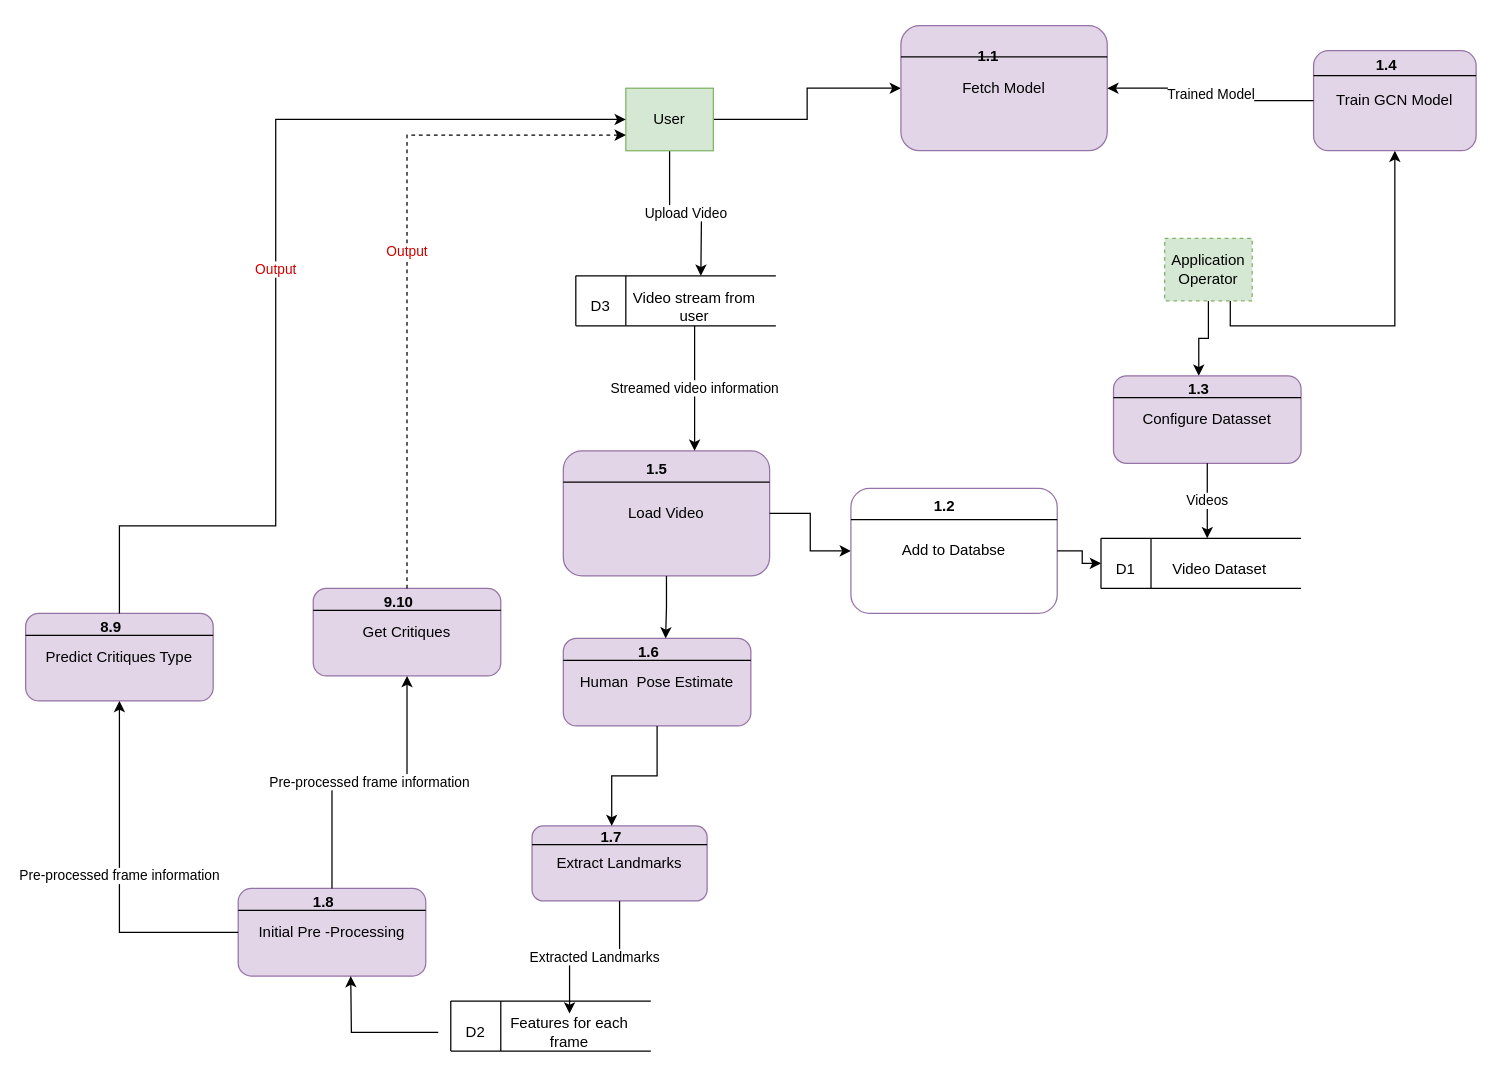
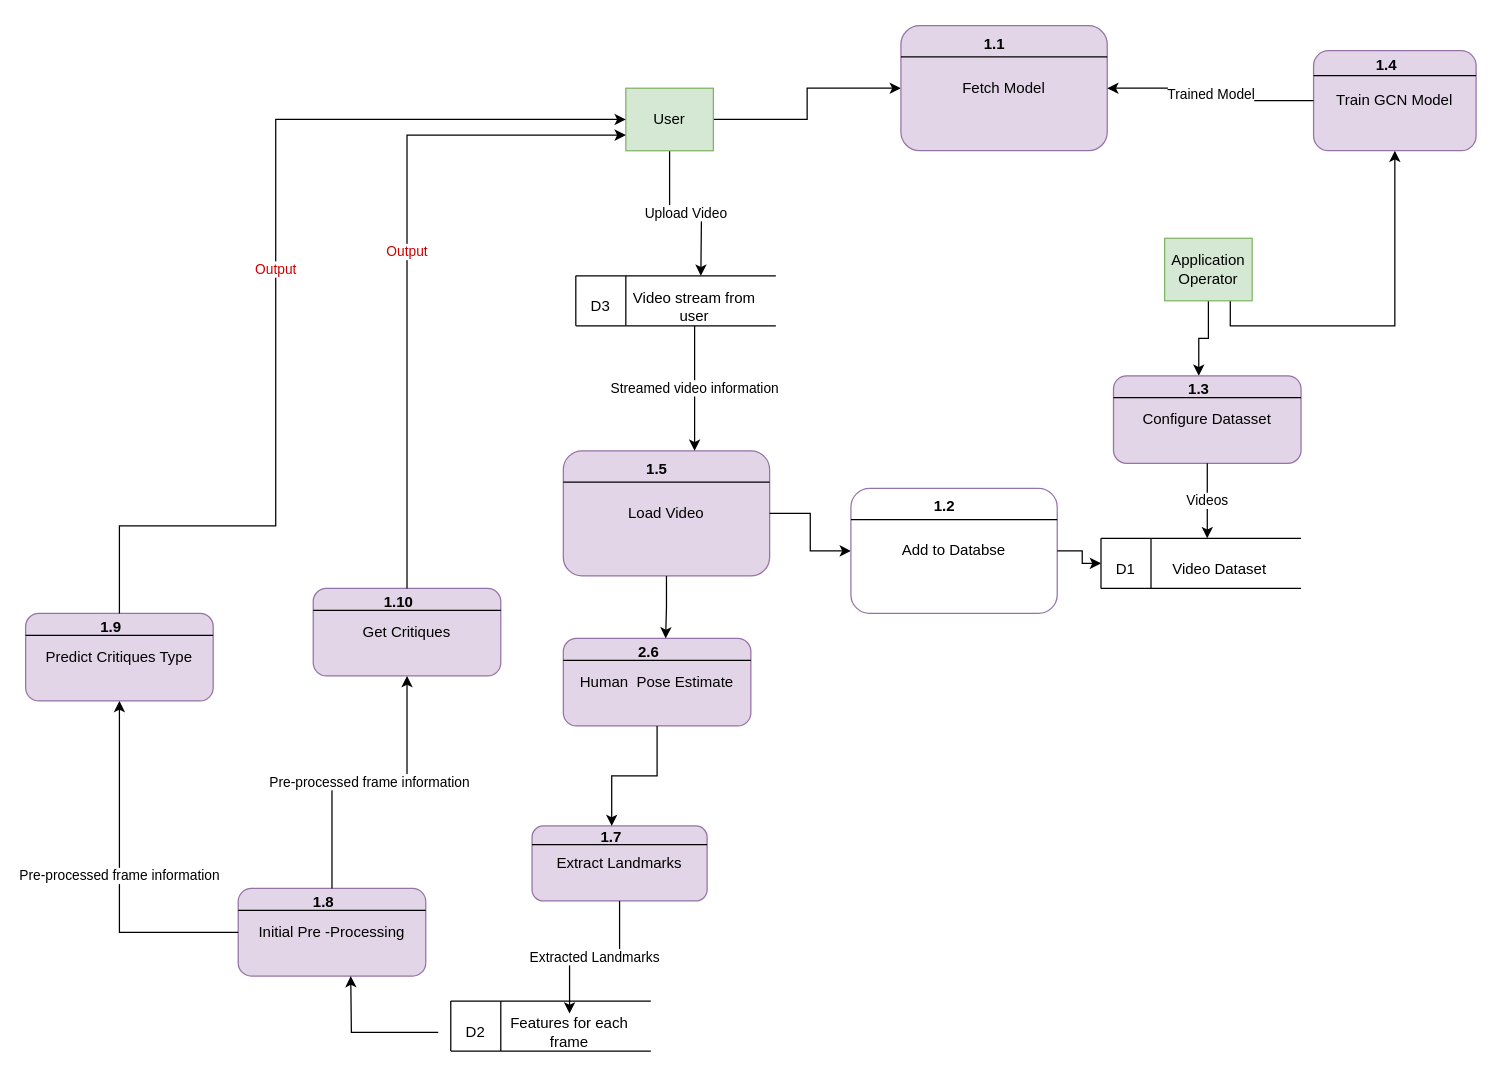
node "1.1": moved (988, 57) -> (994, 44)
node "Application Operator": style dashed -> solid
edge "Get Critiques" -> "User": style dashed -> solid
node "9.10": label "9.10" -> "1.10"
node "8.9": label "8.9" -> "1.9"
node "1.6": label "1.6" -> "2.6"
